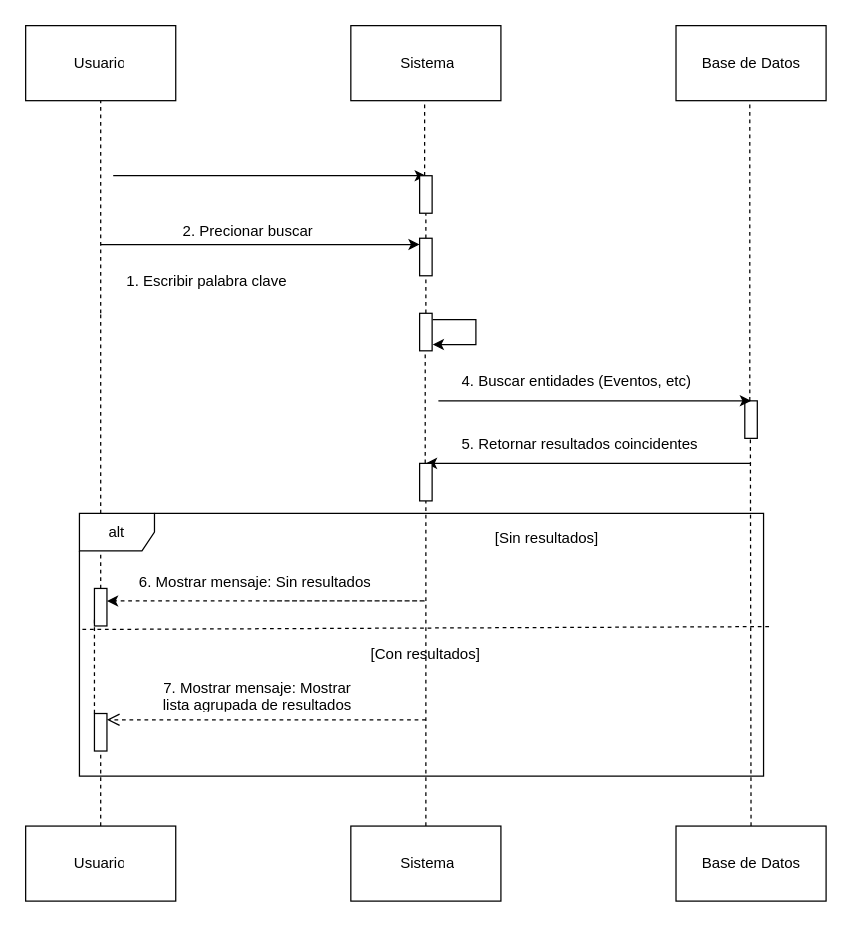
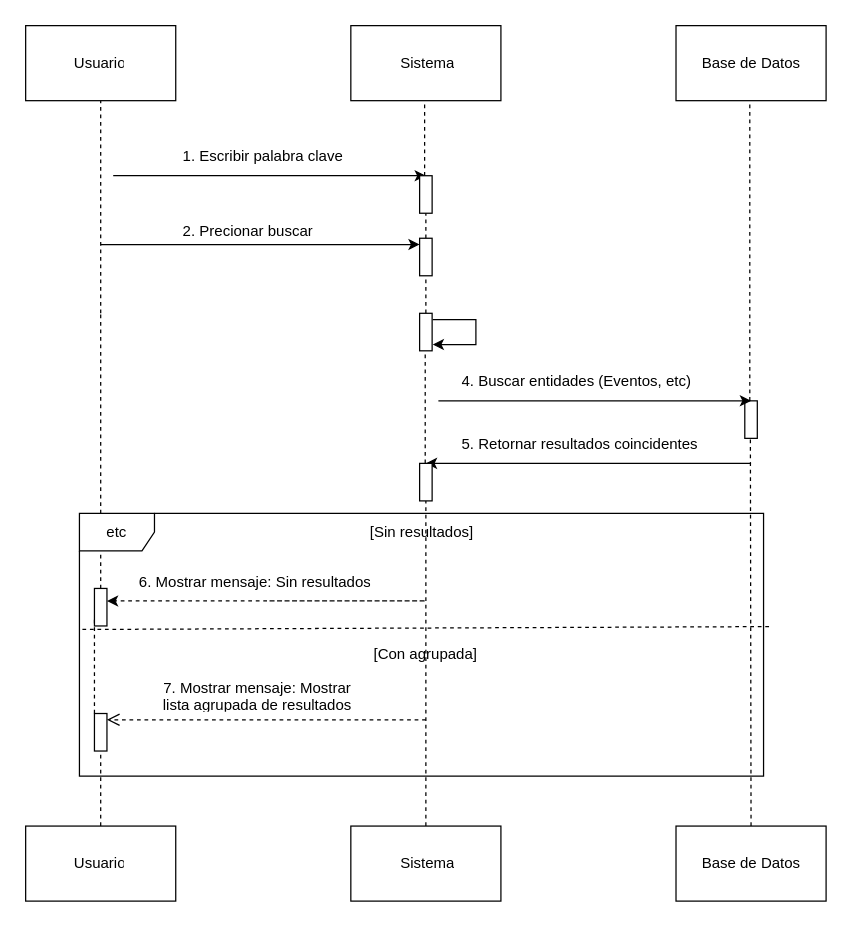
node "1. Escribir palabra clave": moved (207, 282) -> (263, 157)
node "alt": label "alt" -> "etc"
node "[Sin resultados]": moved (546, 538) -> (421, 532)
node "[Con resultados]": label "[Con resultados]" -> "[Con agrupada]"
